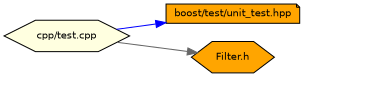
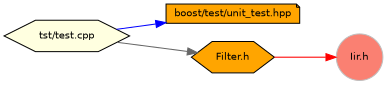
node "cpp/test.cpp": label "cpp/test.cpp" -> "tst/test.cpp"
node "Iir.h": added
